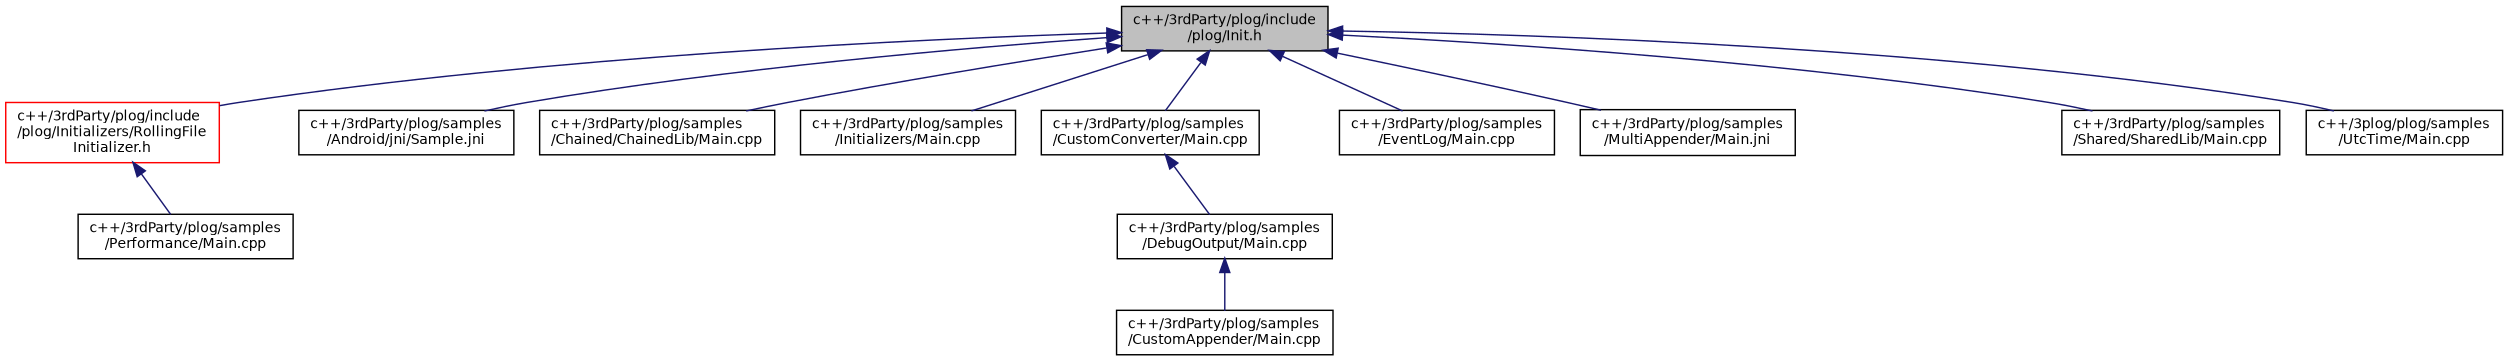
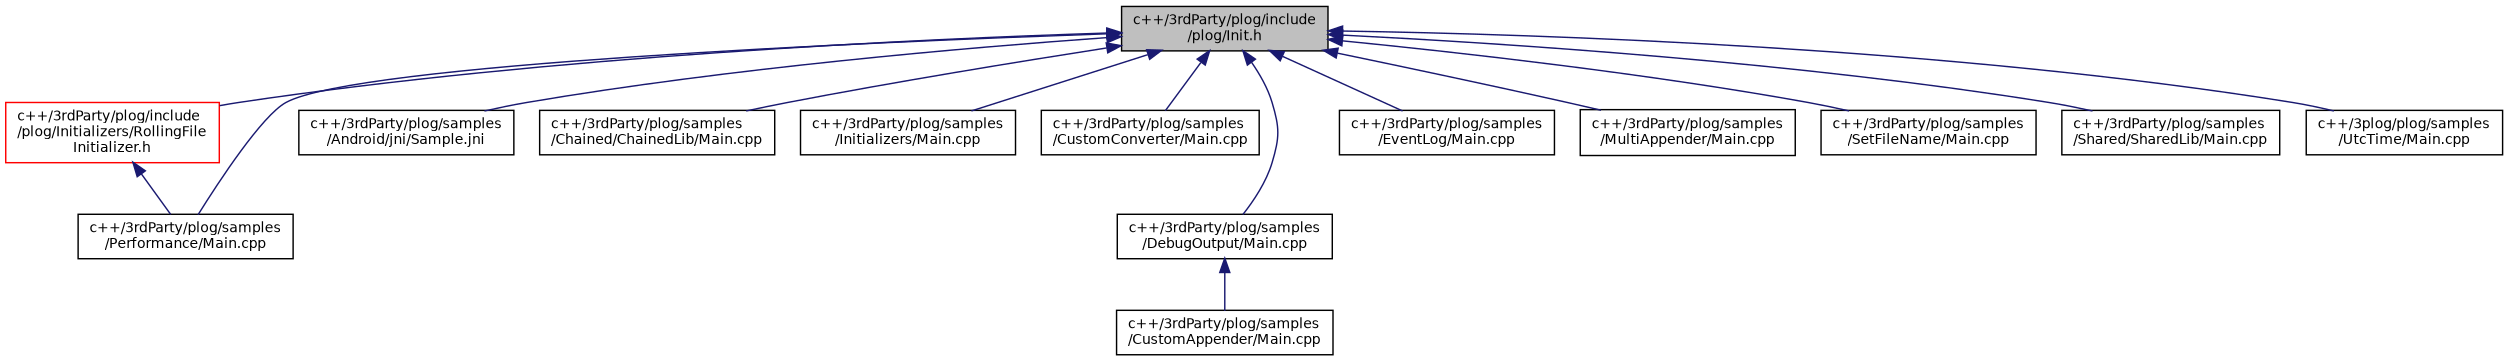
edge "c++/3rdParty/plog/samples /Performance/Main.cpp" -> "c++/3rdParty/plog/include /plog/Init.h": added
node "c++/3rdParty/plog/samples /MultiAppender/Main.jni": label "c++/3rdParty/plog/samples /MultiAppender/Main.jni" -> "c++/3rdParty/plog/samples /MultiAppender/Main.cpp"
node "c++/3rdParty/plog/samples /SetFileName/Main.cpp": added
edge "c++/3rdParty/plog/samples /DebugOutput/Main.cpp" -> "c++/3rdParty/plog/samples /CustomConverter/Main.cpp": now "c++/3rdParty/plog/samples /DebugOutput/Main.cpp" -> "c++/3rdParty/plog/include /plog/Init.h"
